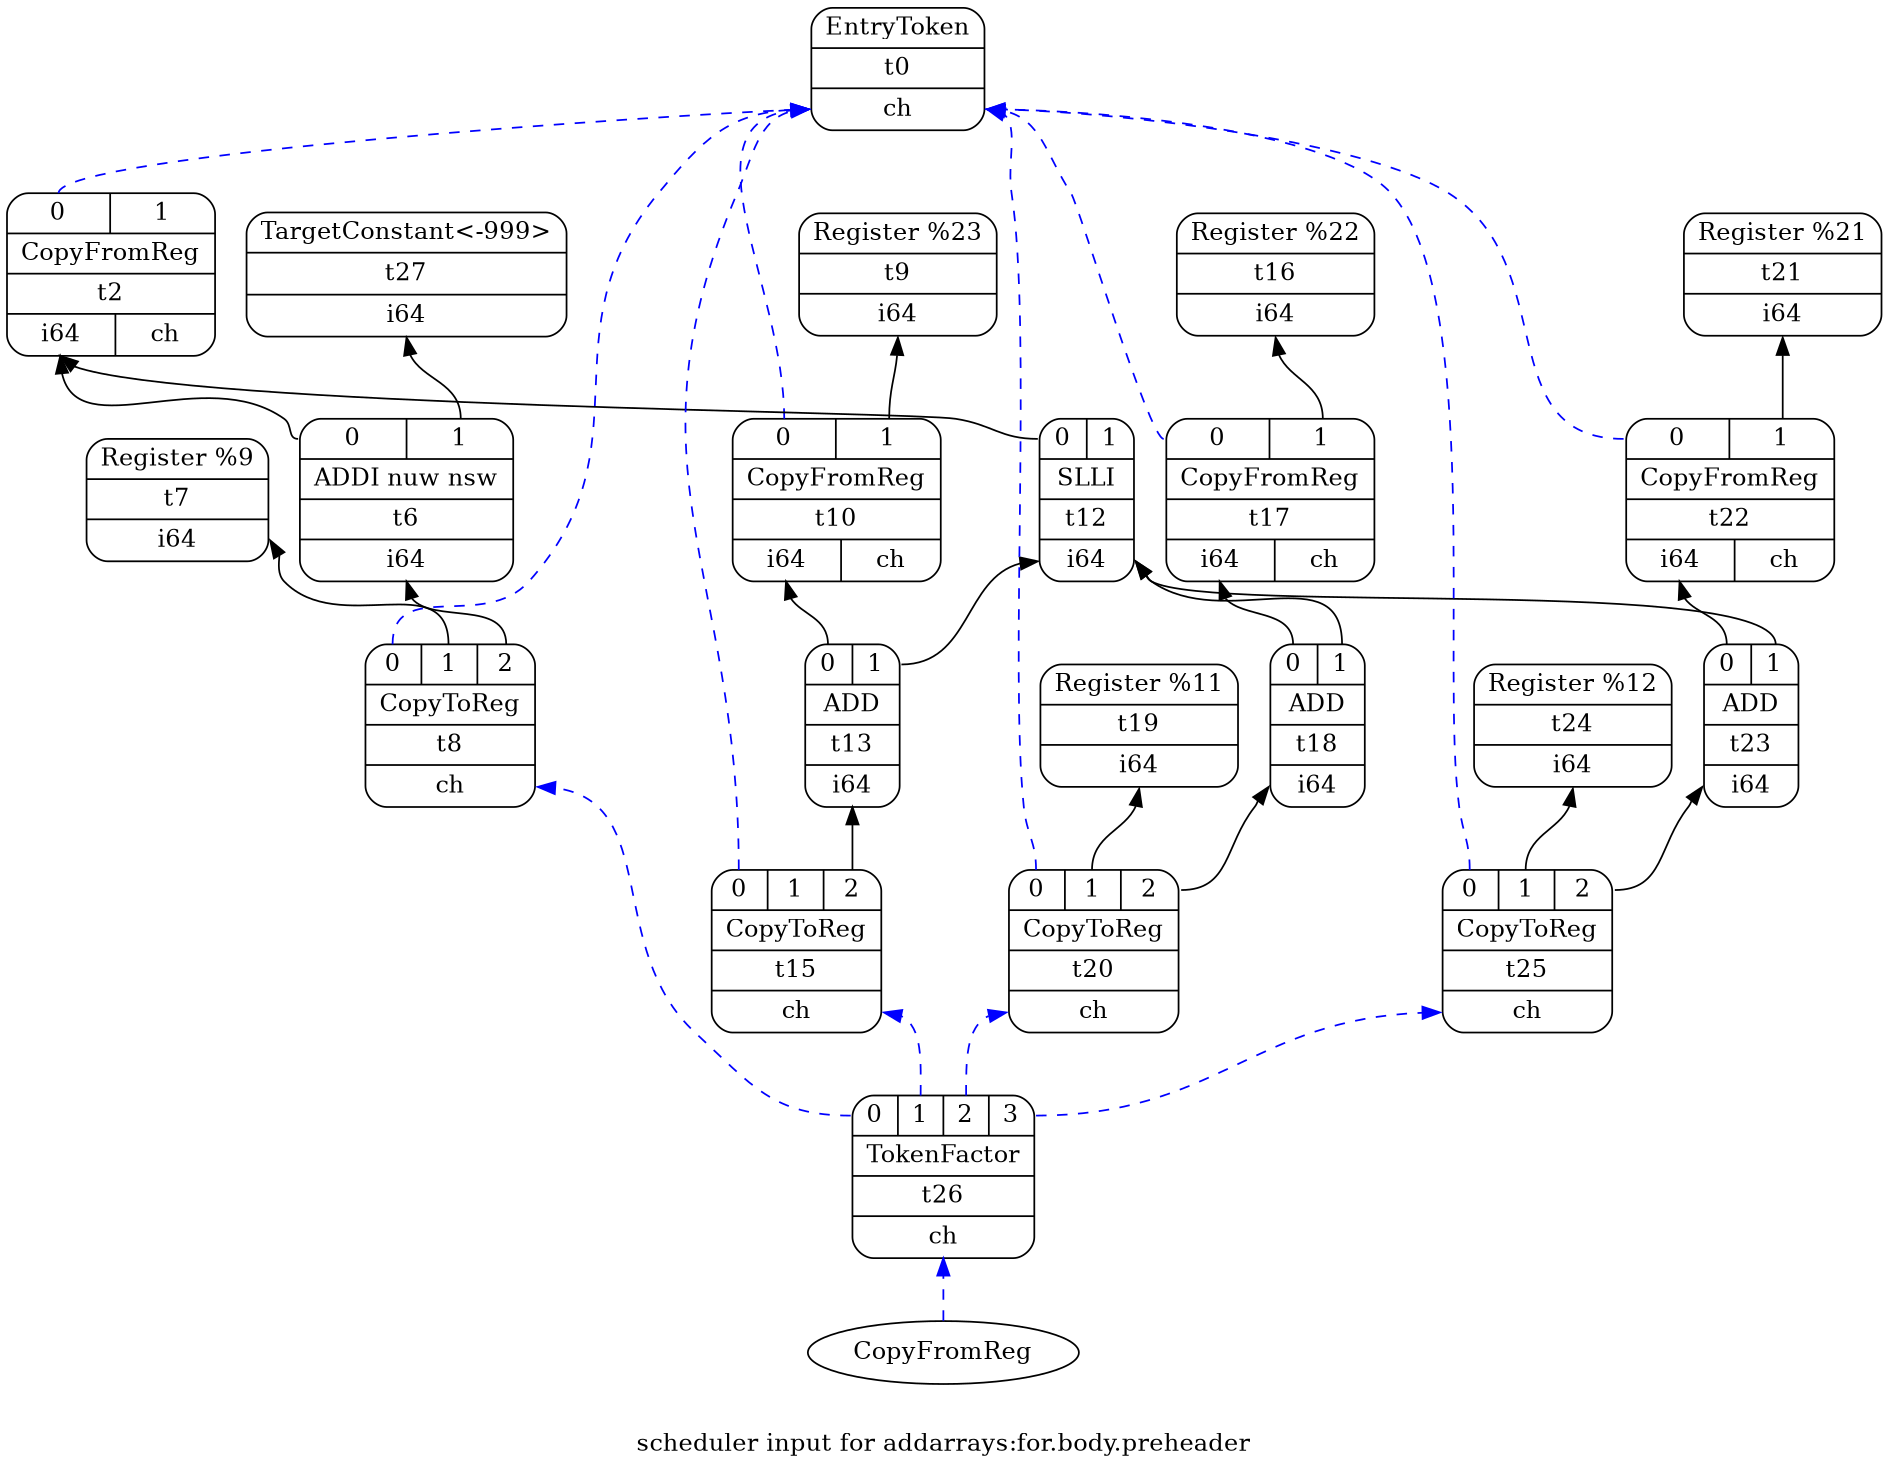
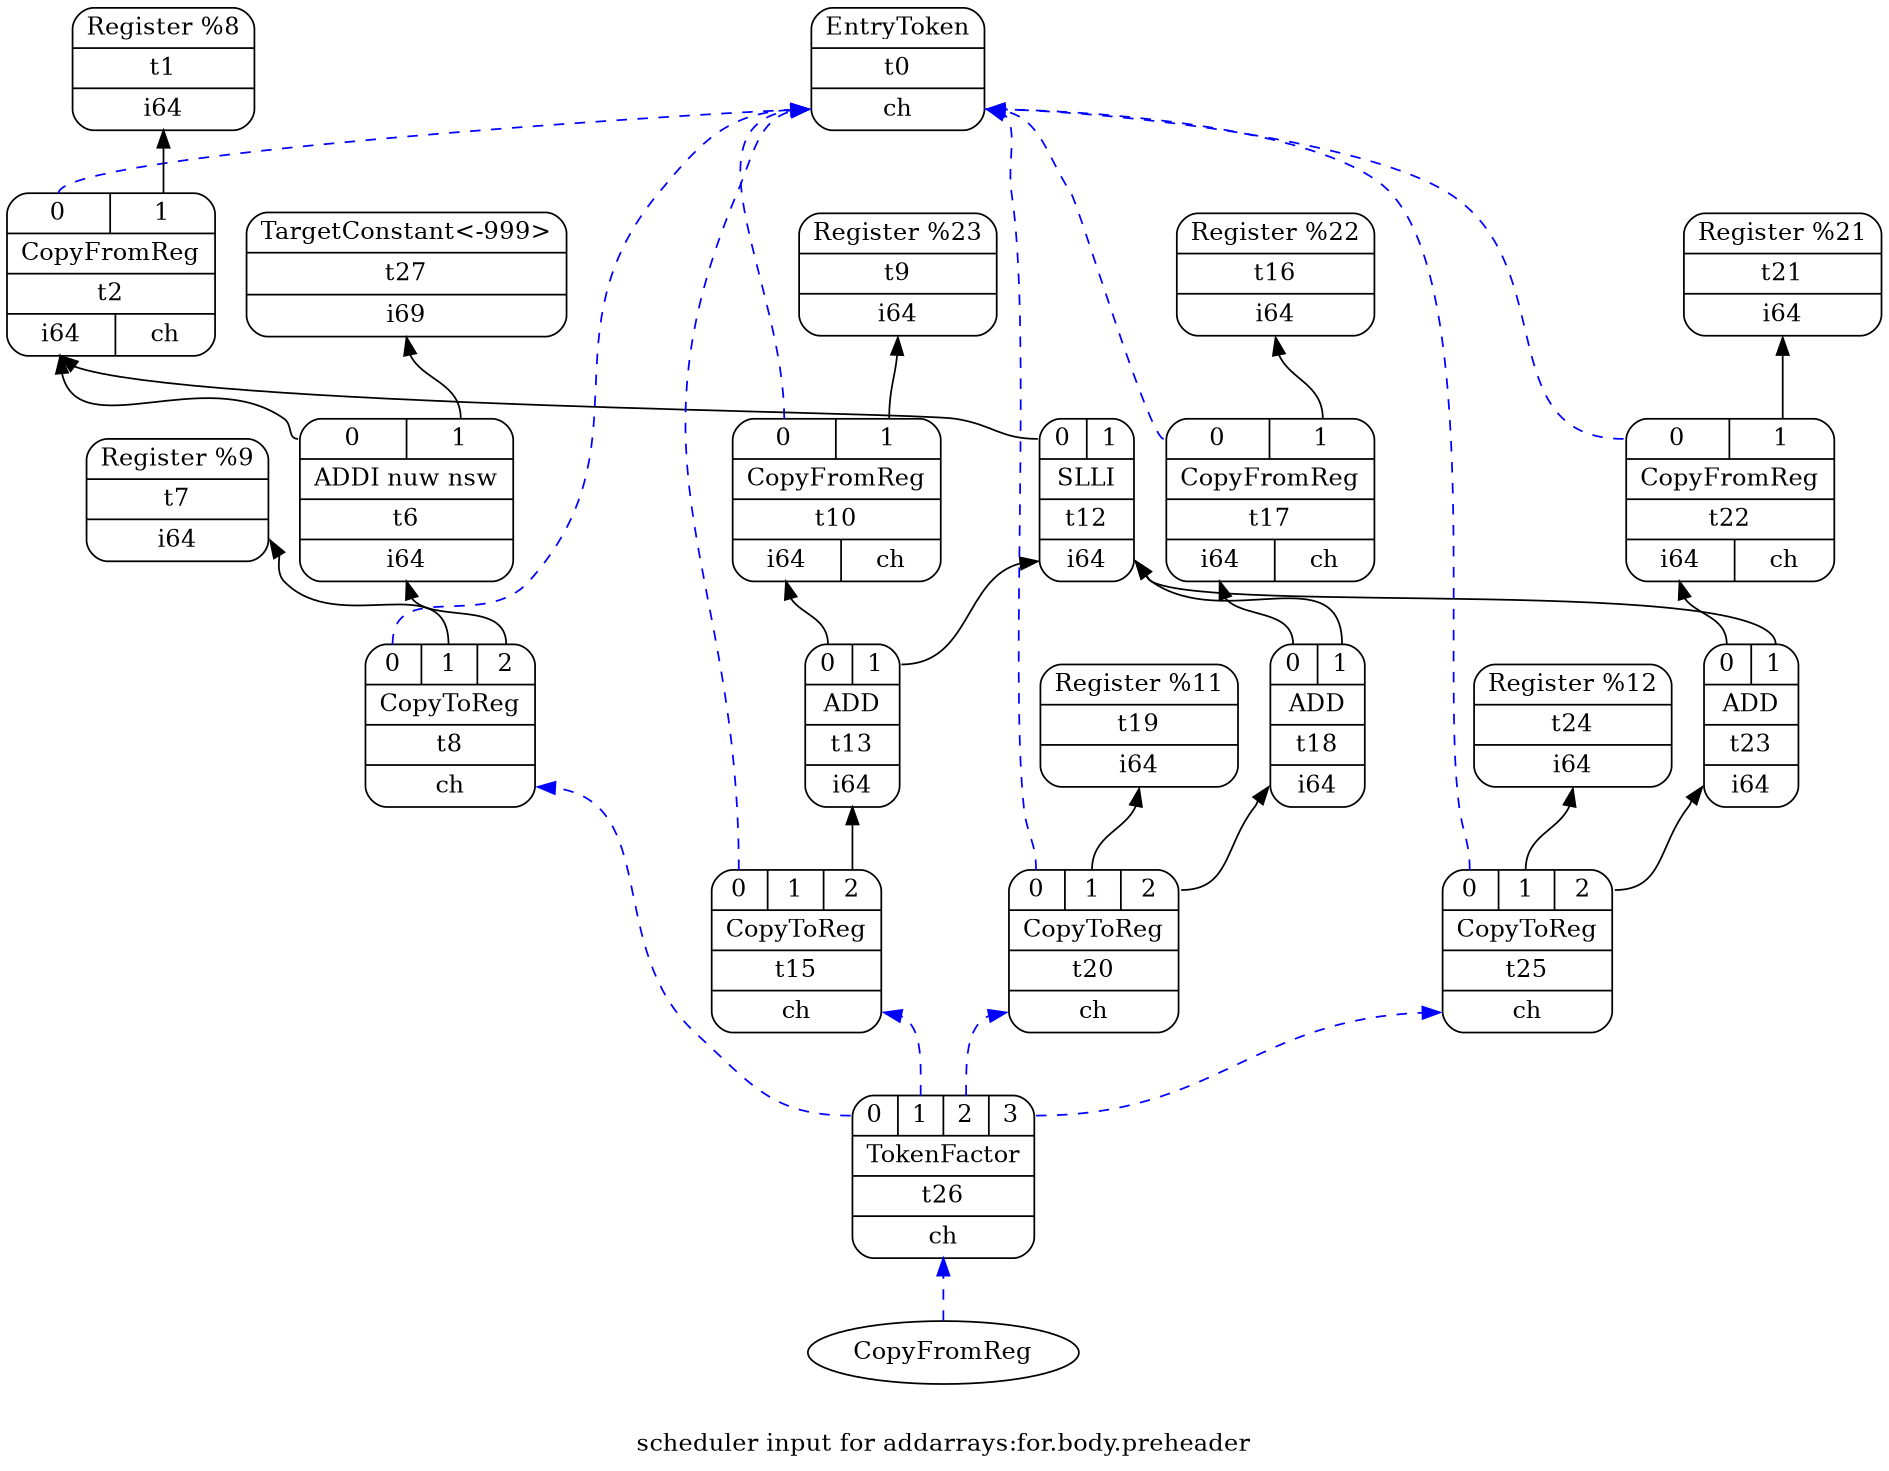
node "Register %8": added
node "TargetConstant<-999>": text "i64" -> "i69"
